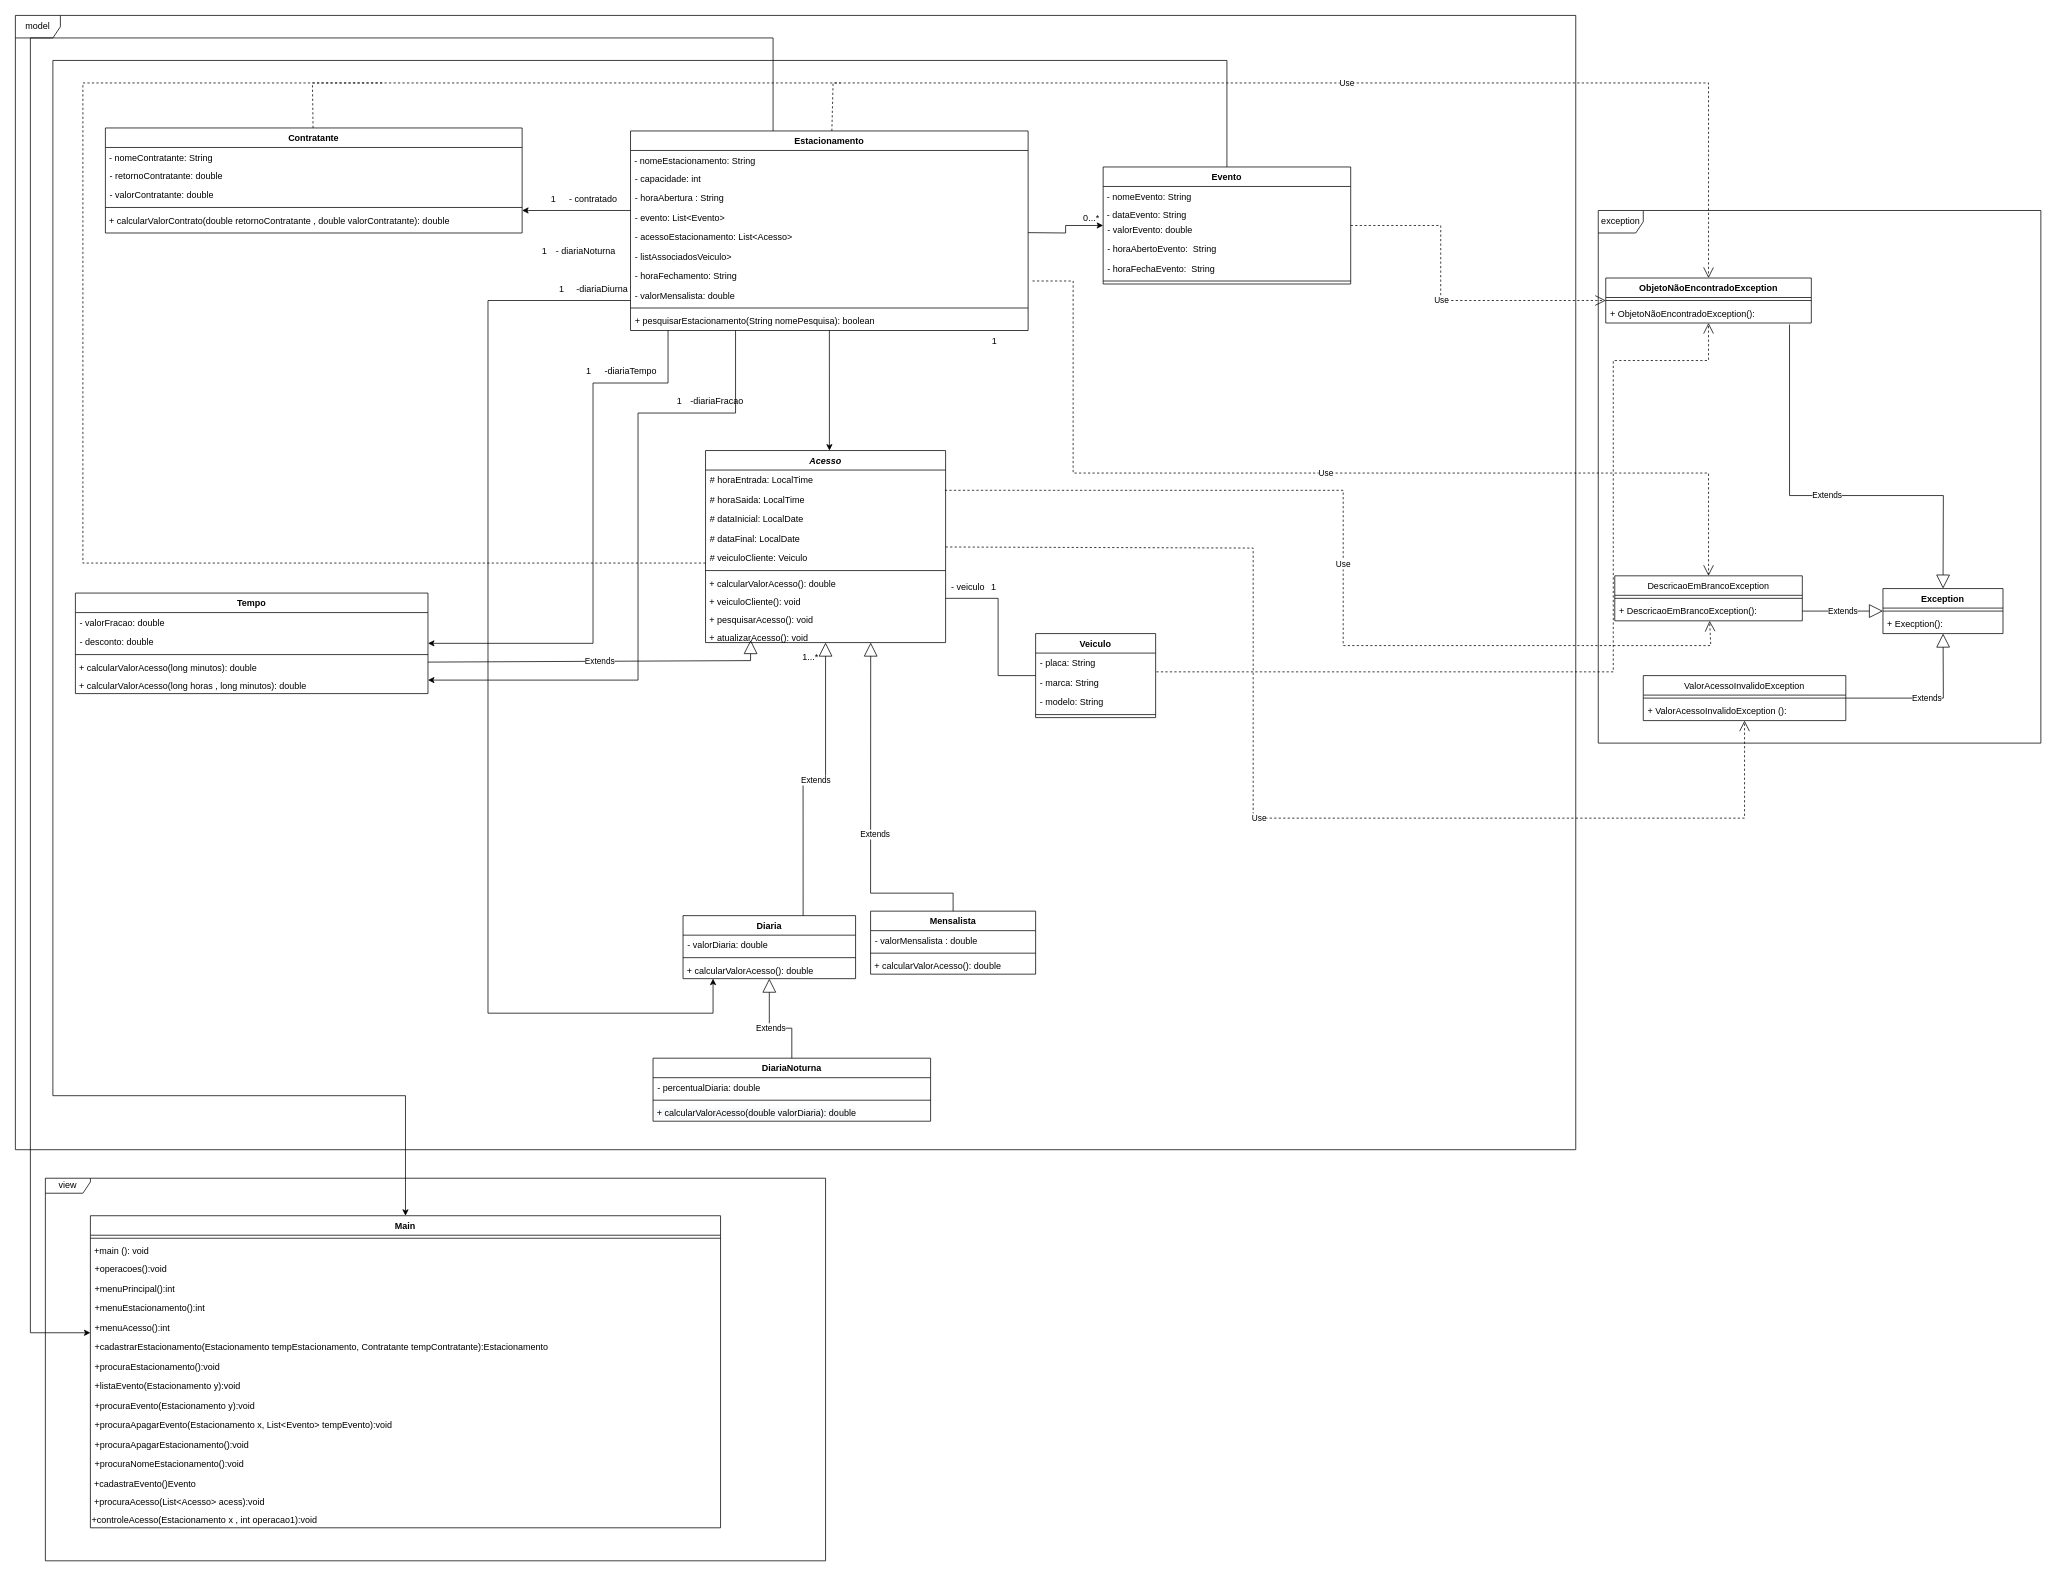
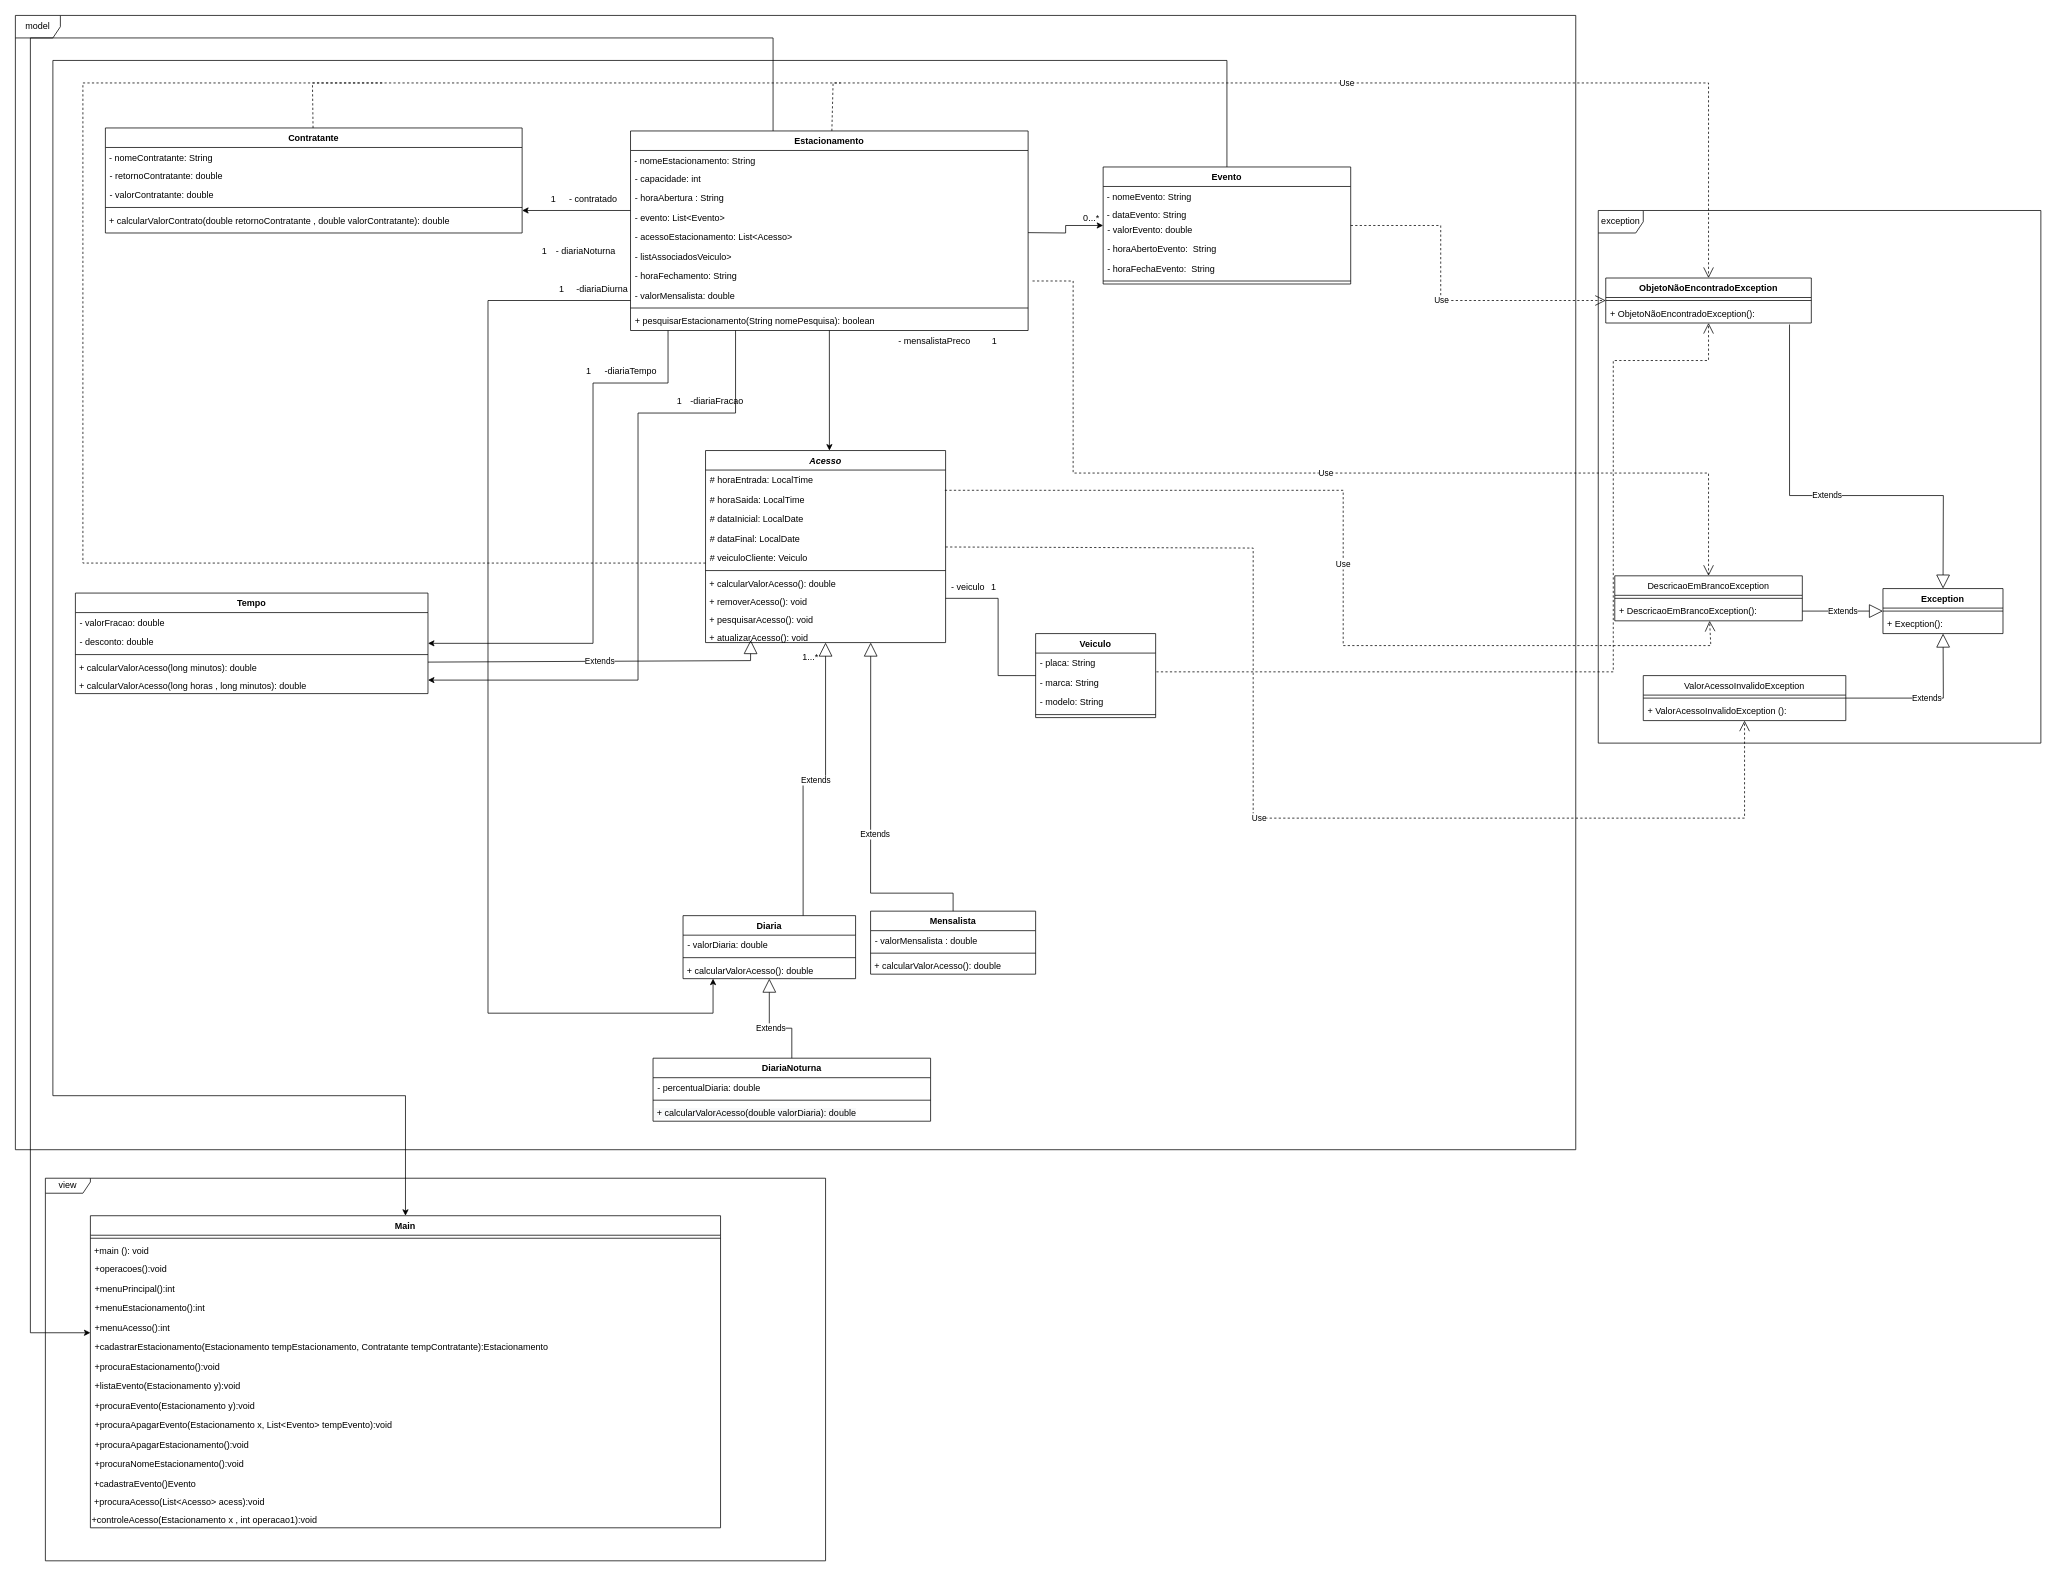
node "- mensalistaPreco": added
node "+ veiculoCliente(): void": label "+ veiculoCliente(): void" -> "+ removerAcesso(): void"
